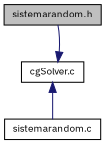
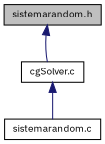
edge "sistemarandom.h" -> "cgSolver.c": reversed
